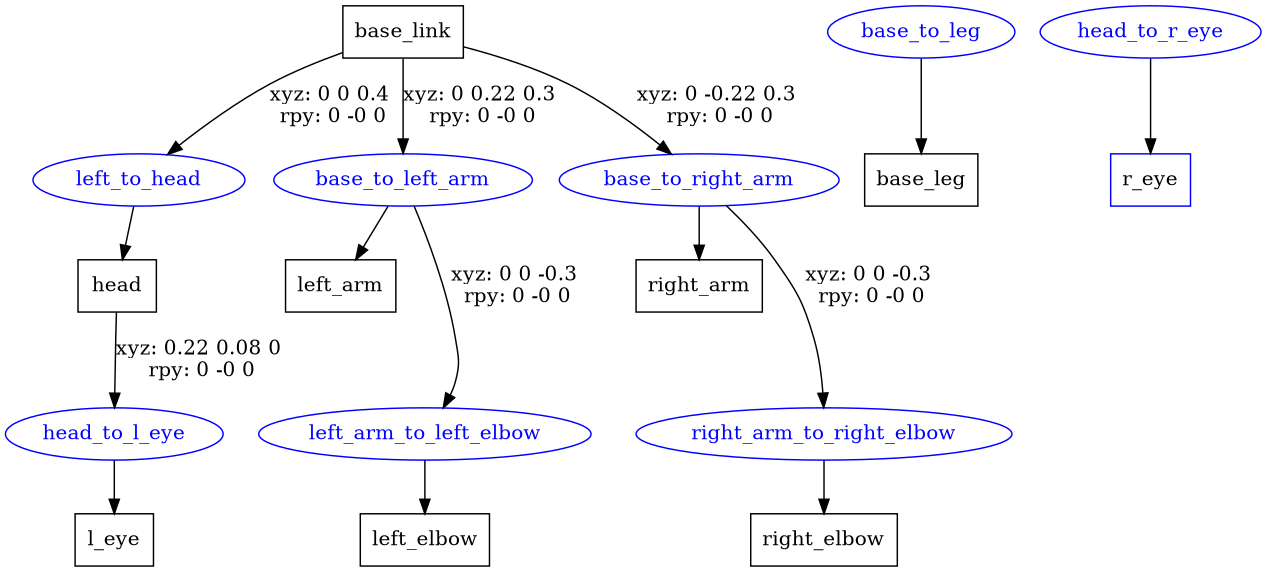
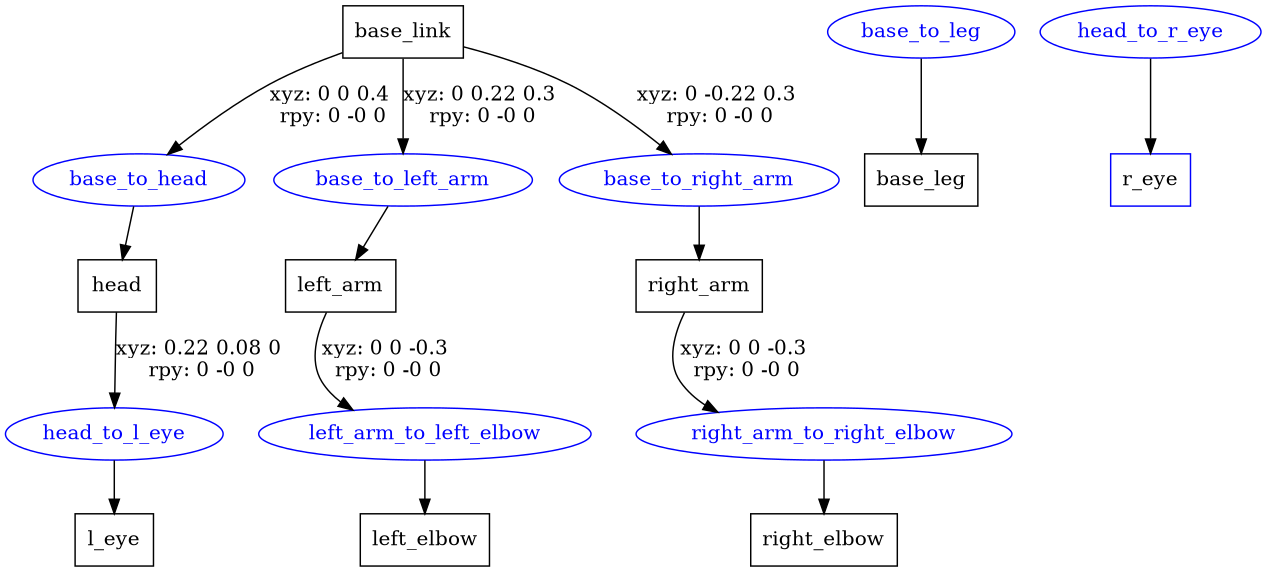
node "left_to_head": label "left_to_head" -> "base_to_head"
edge "base_to_right_arm" -> "right_arm_to_right_elbow": now "right_arm" -> "right_arm_to_right_elbow"
edge "base_to_left_arm" -> "left_arm_to_left_elbow": now "left_arm" -> "left_arm_to_left_elbow"
